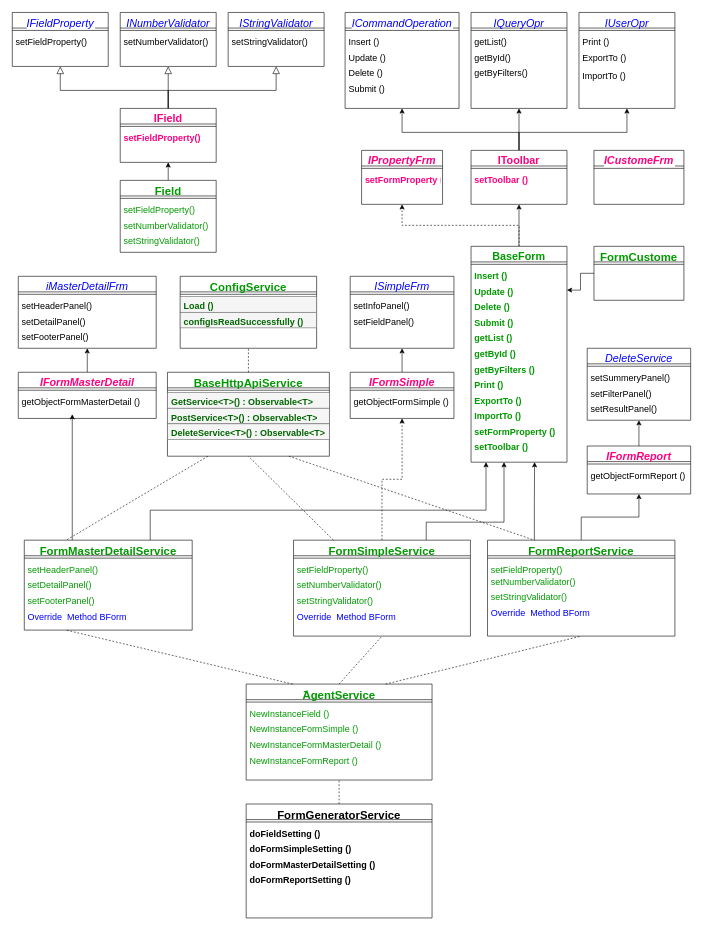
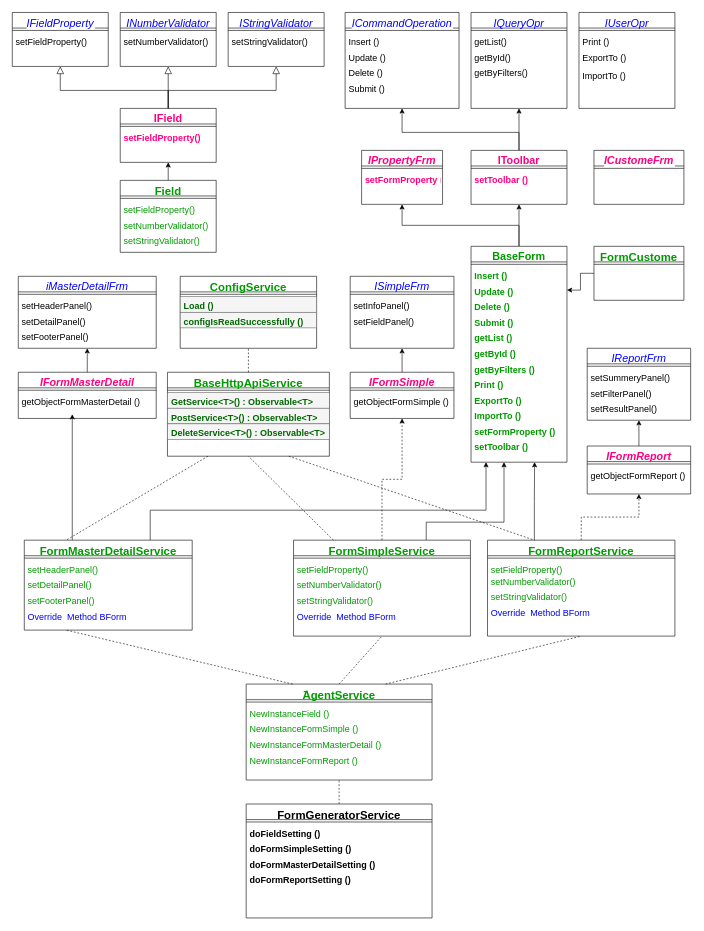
edge "IToolbar" -> "IUserOpr": removed
edge "BaseForm" -> "IPropertyFrm": style dashed -> solid
node "DeleteService": label "DeleteService" -> "IReportFrm"
edge "FormReportService" -> "IFormReport": style solid -> dashed
